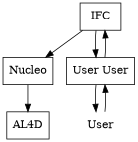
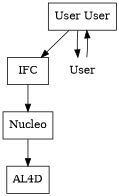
edge "IFC" -> "User User": removed
